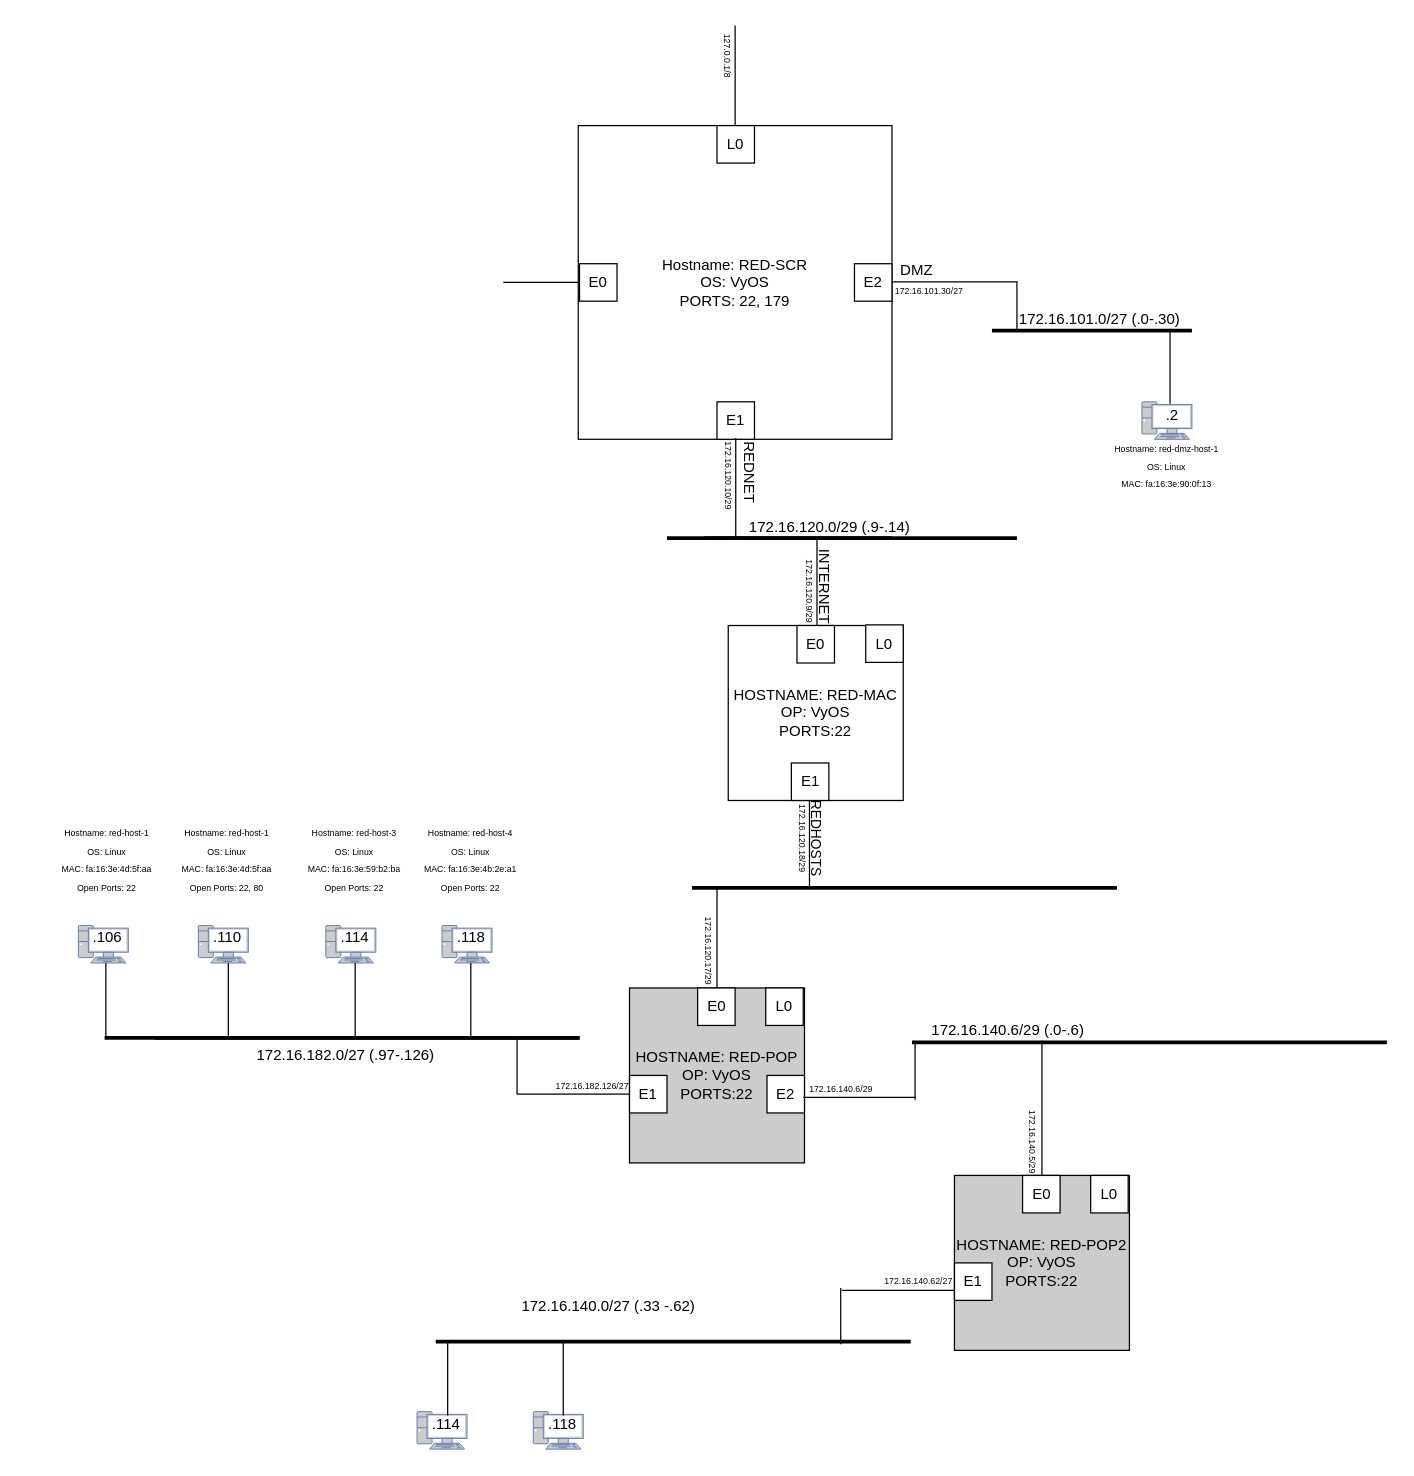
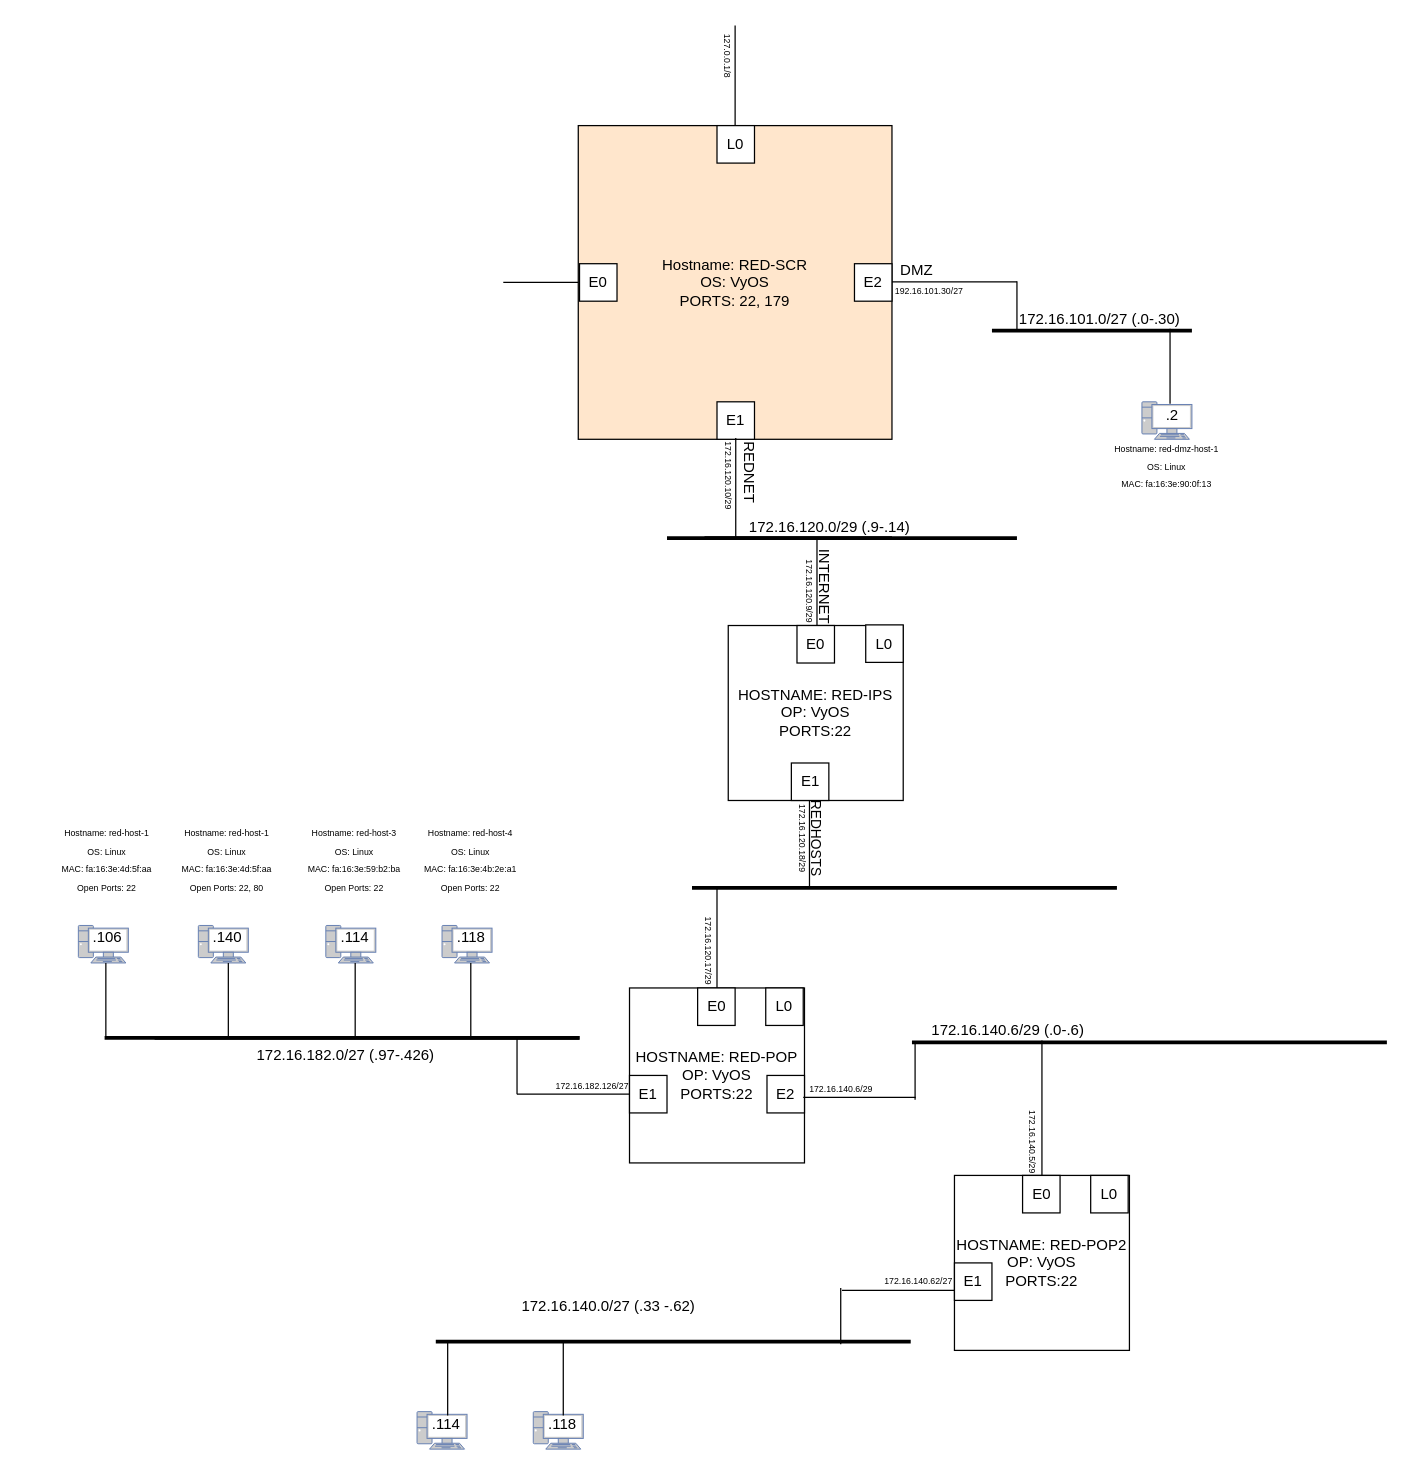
node "Hostname: RED-SCR OS: VyOS PORTS: 22, 179": fillcolor #ffffff -> #ffe6cc
node "172.16.101.30/27": label "172.16.101.30/27" -> "192.16.101.30/27"
node "HOSTNAME: RED-MAC OP: VyOS PORTS:22": label "HOSTNAME: RED-MAC OP: VyOS PORTS:22" -> "HOSTNAME: RED-IPS OP: VyOS PORTS:22"
node ".110": label ".110" -> ".140"
node "172.16.182.0/27 (.97-.126)": label "172.16.182.0/27 (.97-.126)" -> "172.16.182.0/27 (.97-.426)"
node "HOSTNAME: RED-POP OP: VyOS PORTS:22": fillcolor #cccccc -> #ffffff
node "HOSTNAME: RED-POP2 OP: VyOS PORTS:22": fillcolor #cccccc -> #ffffff
